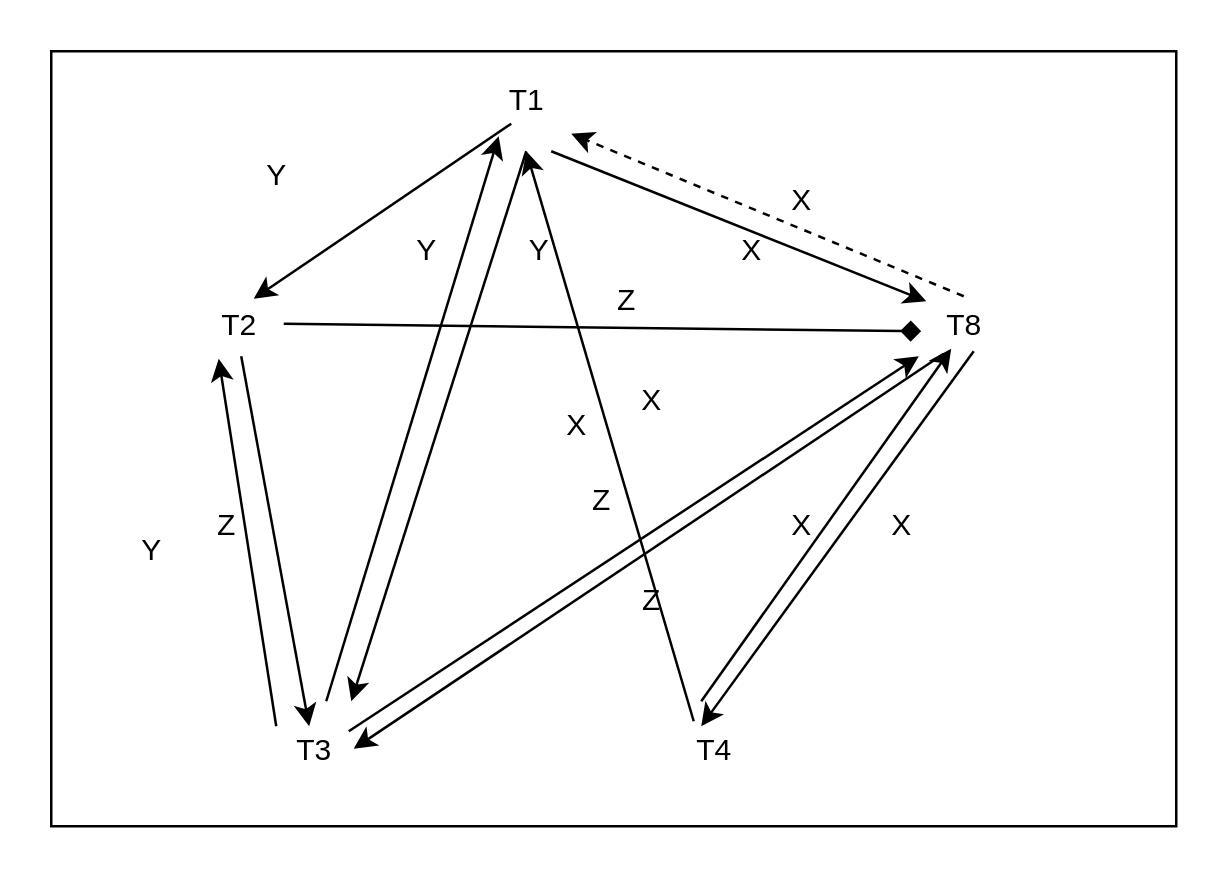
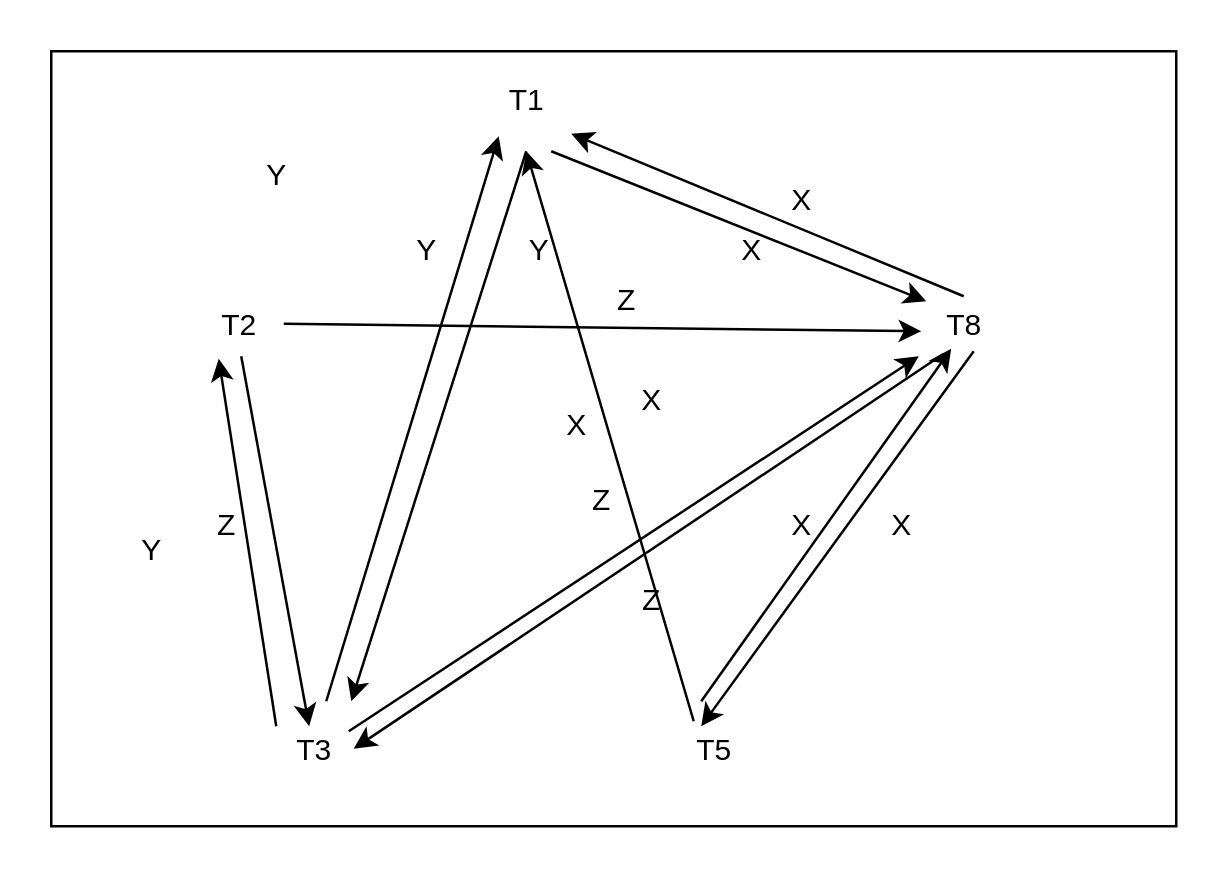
edge "T1" -> "T2": removed
edge "T8" -> "T1": style dashed -> solid
edge "T2" -> "T8": arrowhead diamond -> classic
node "T4": label "T4" -> "T5"
